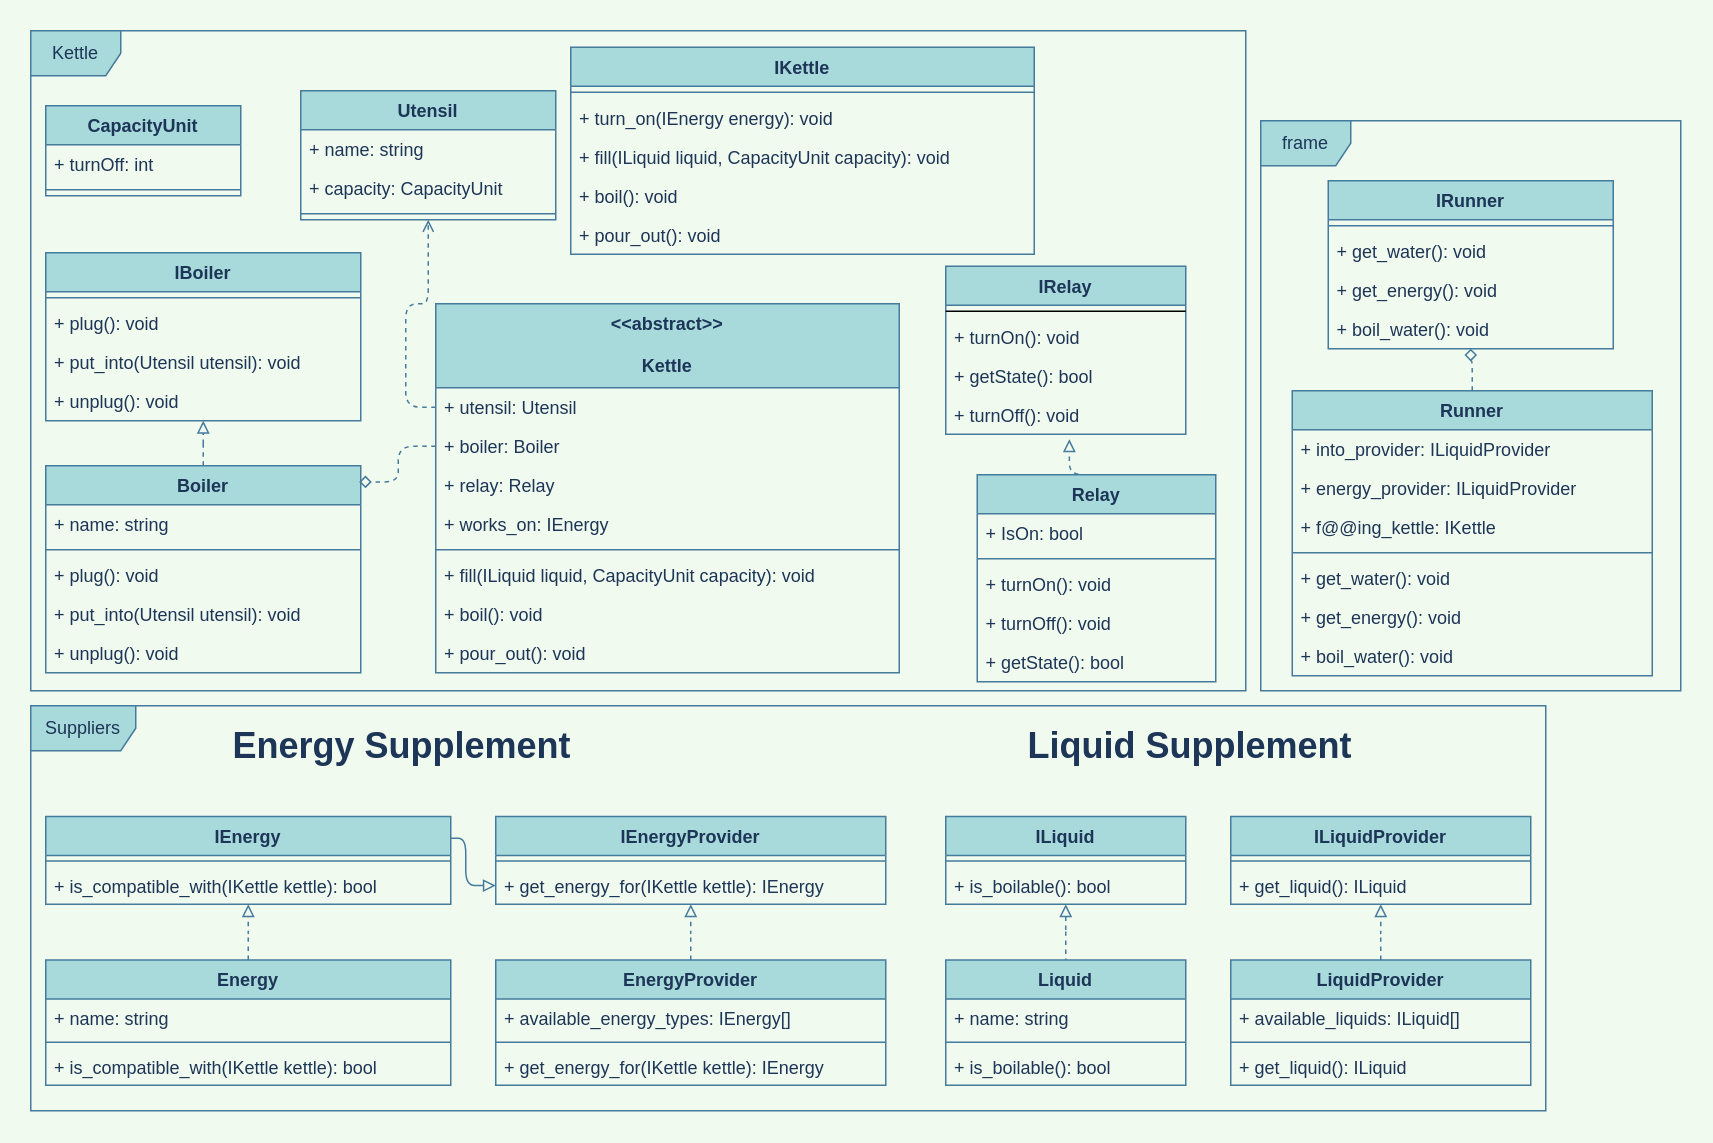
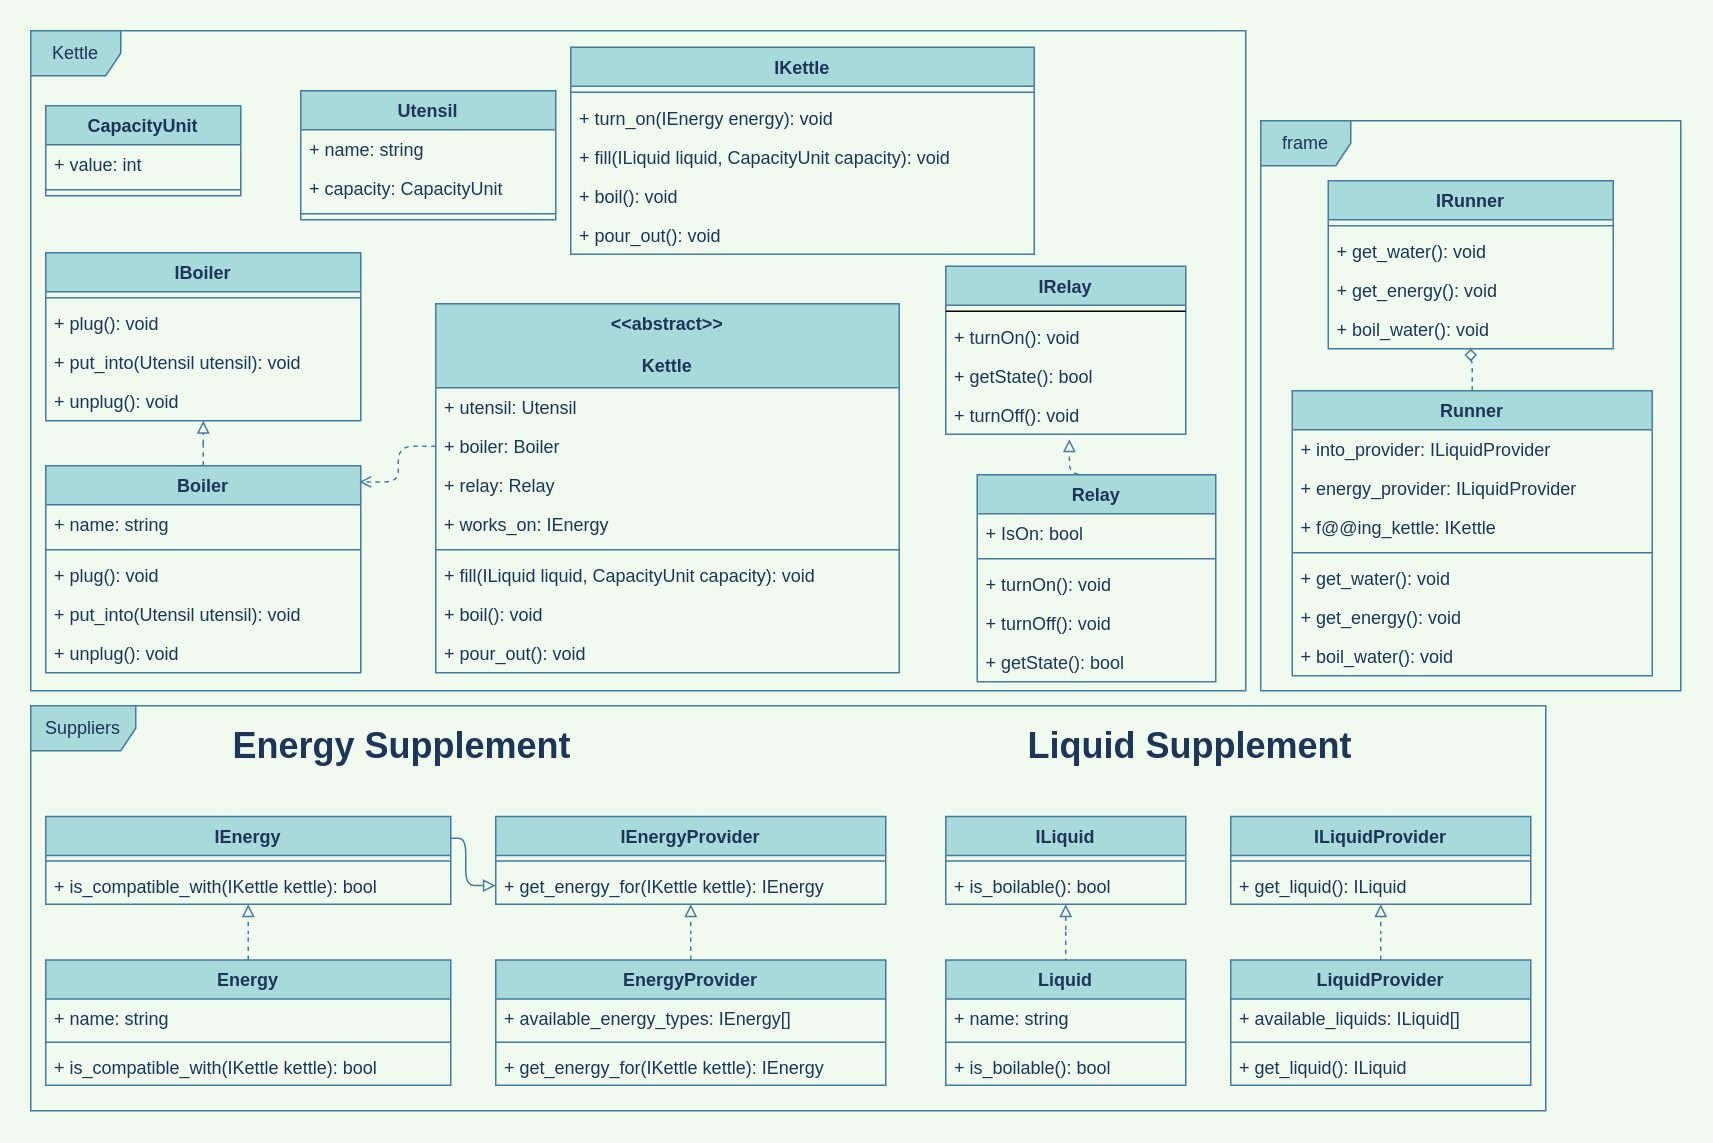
node "+ turnOff: int": label "+ turnOff: int" -> "+ value: int"
edge "+ utensil: Utensil" -> "Utensil": removed
edge "+ boiler: Boiler" -> "Boiler": arrowhead diamond -> open
